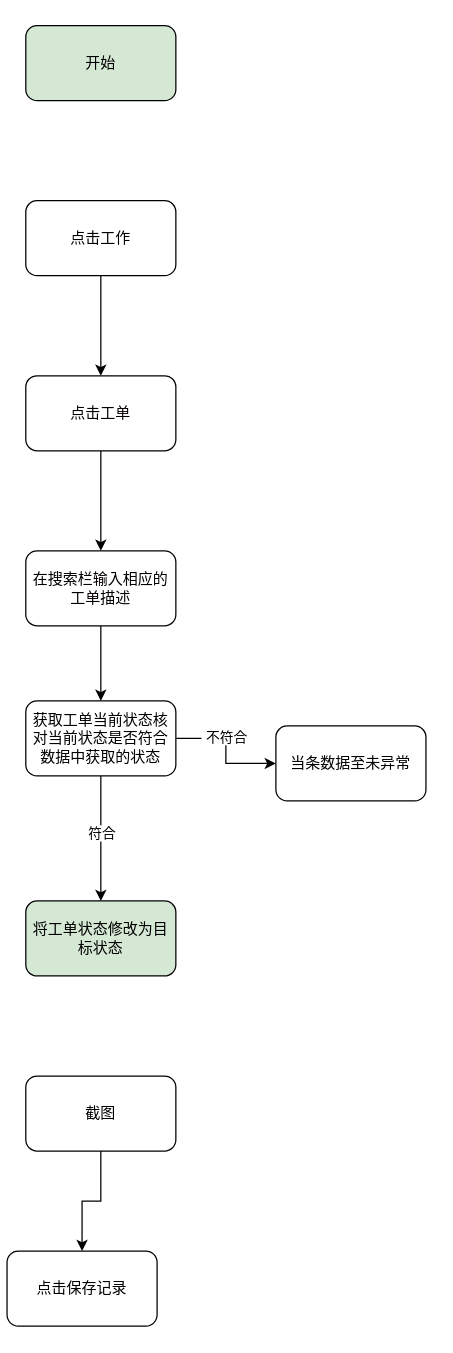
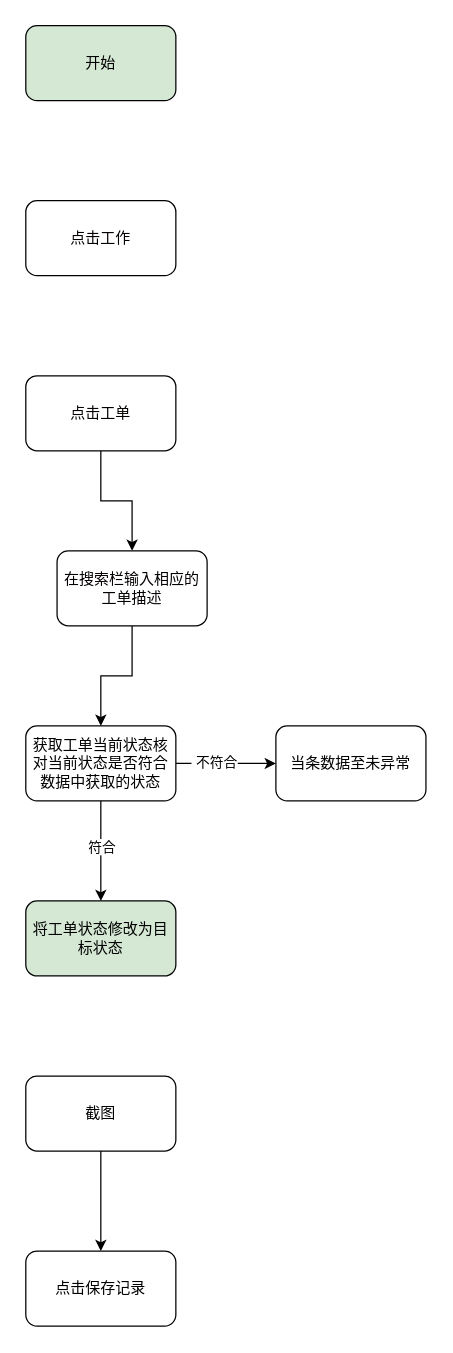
edge "点击工作" -> "点击工单": removed
node "在搜索栏输入相应的工单描述": moved (101, 588) -> (132, 588)
node "获取工单当前状态核对当前状态是否符合数据中获取的状态": moved (101, 738) -> (101, 763)
node "点击保存记录": moved (82, 1288) -> (101, 1288)
